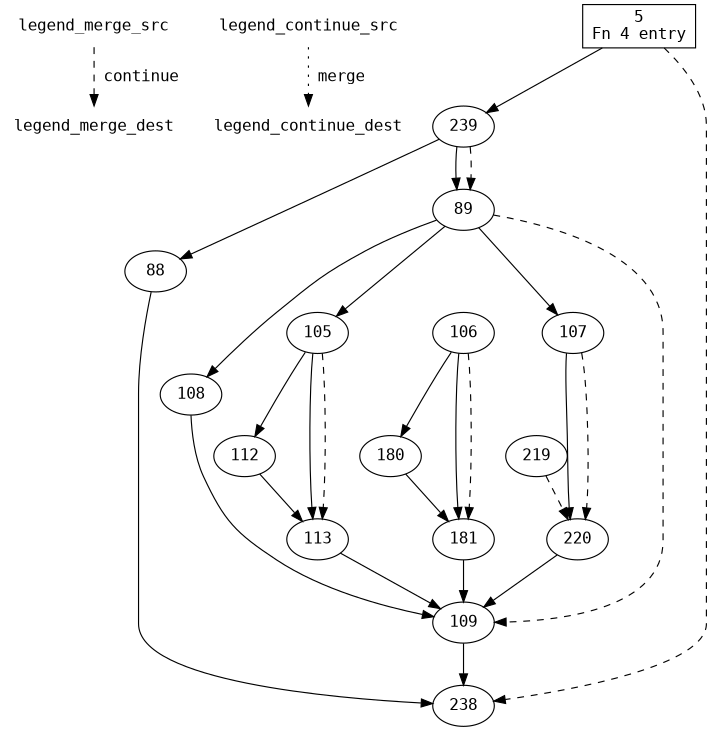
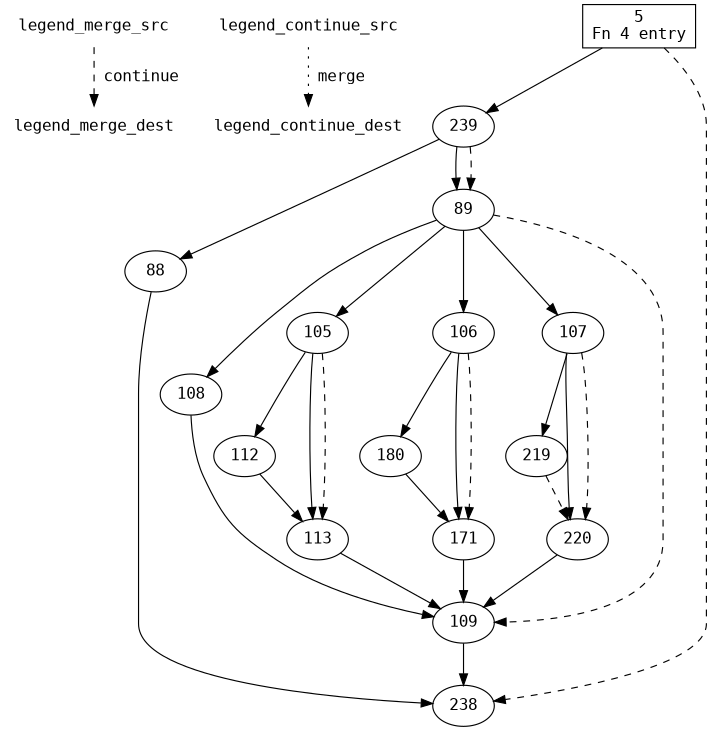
edge "89" -> "106": added
edge "107" -> "219": added
node "181": label "181" -> "171"
